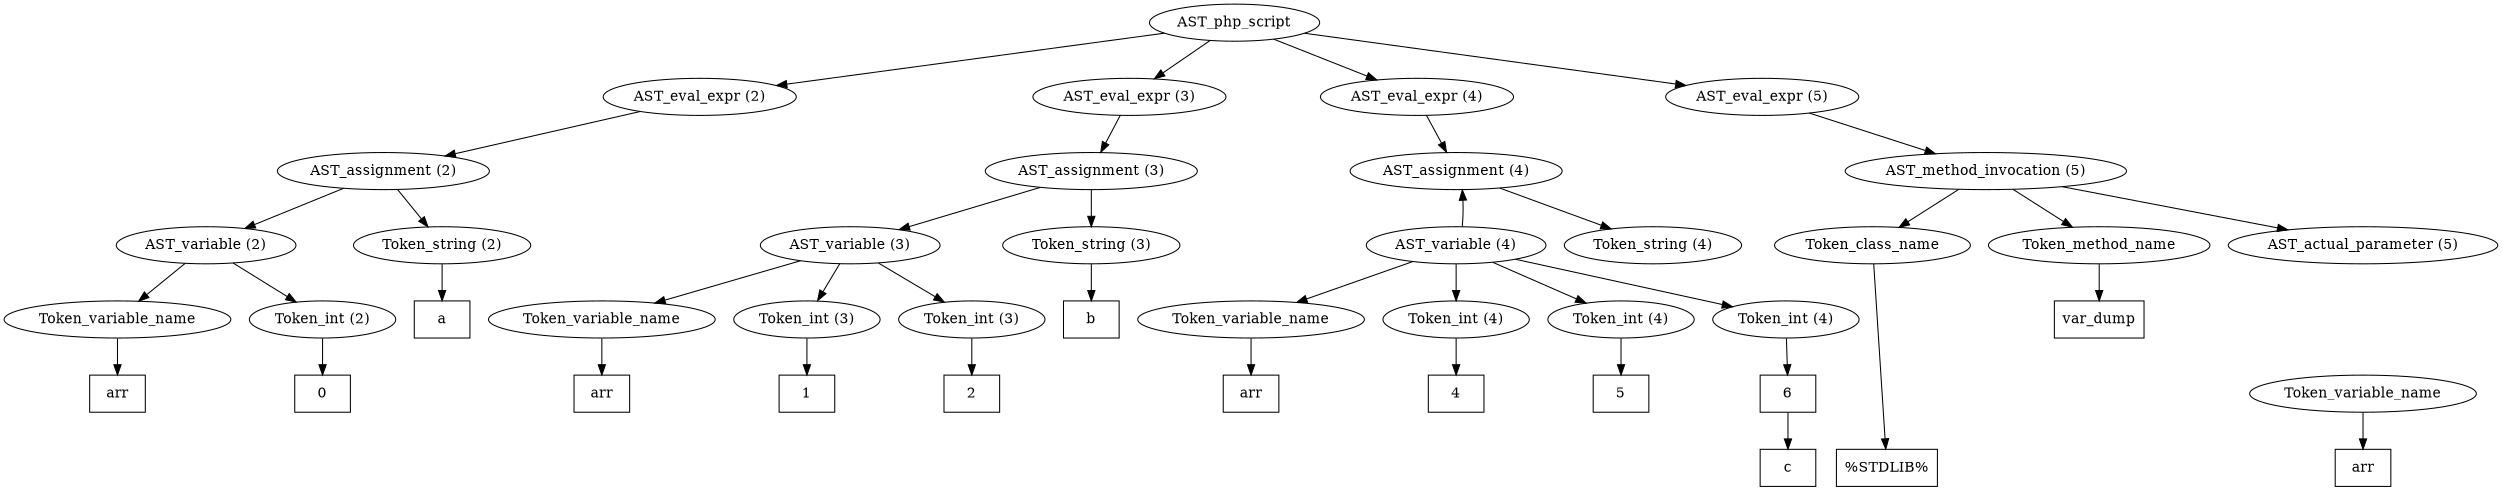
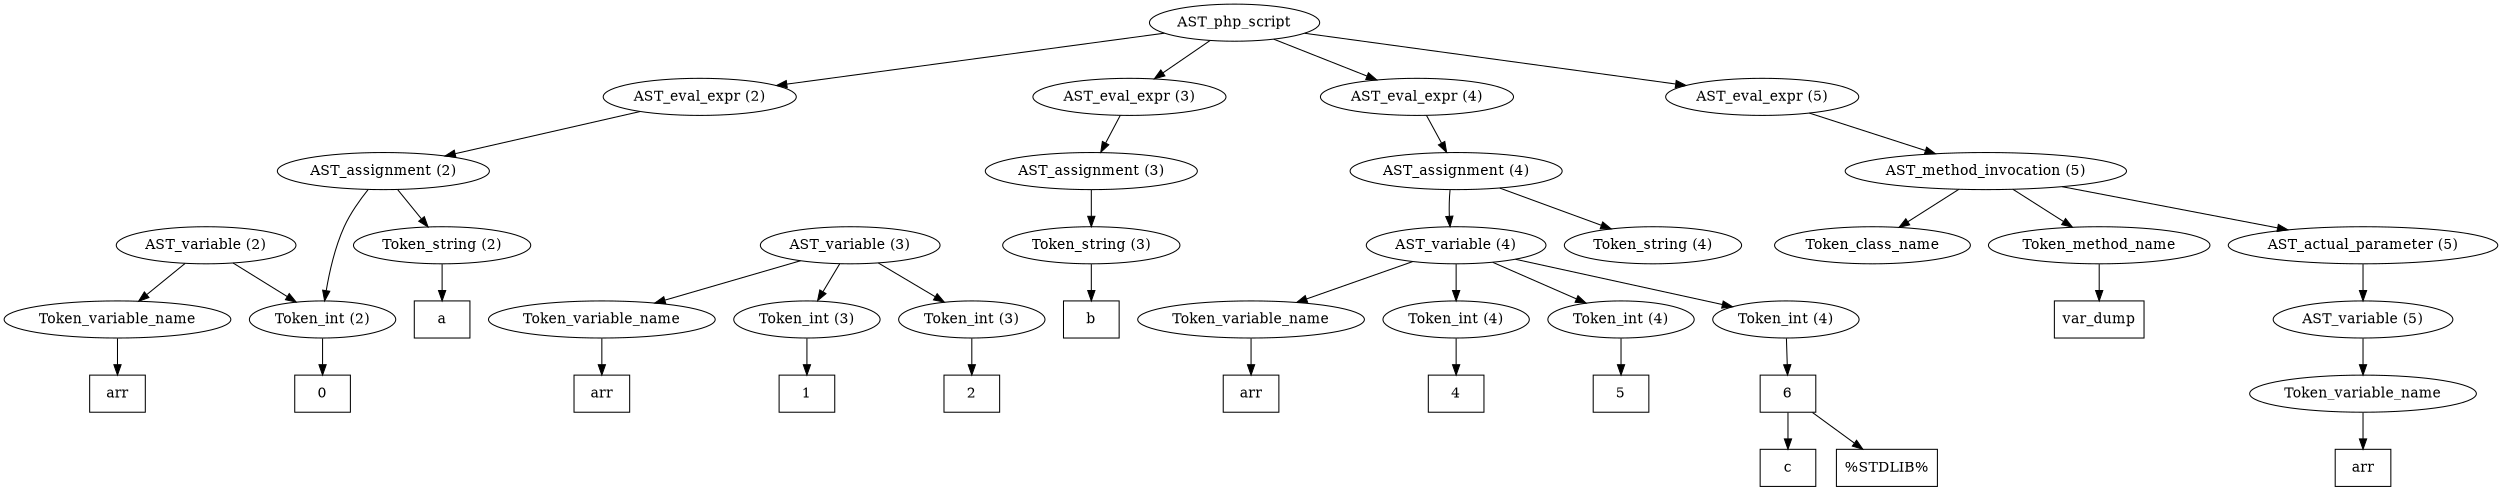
edge "AST_assignment (2)" -> "AST_variable (2)": now "AST_assignment (2)" -> "Token_int (2)"
edge "AST_assignment (3)" -> "AST_variable (3)": removed
edge "AST_variable (4)" -> "AST_assignment (4)": reversed
node "AST_variable (5)": added
edge "Token_class_name" -> "%STDLIB%": now "6" -> "%STDLIB%"
